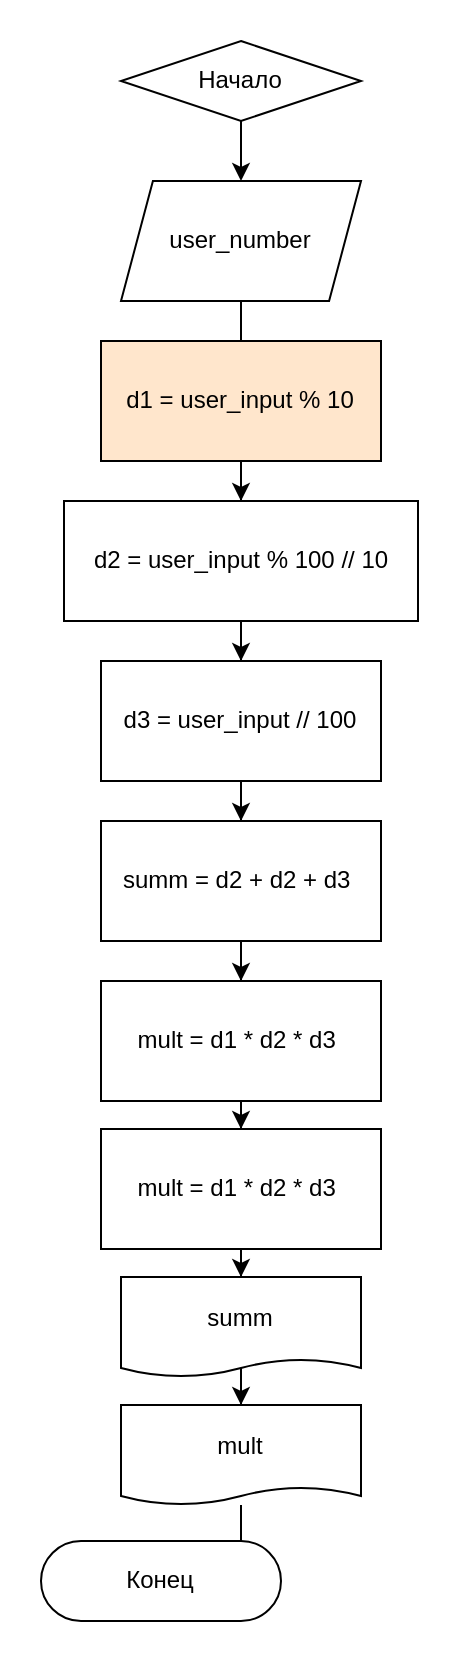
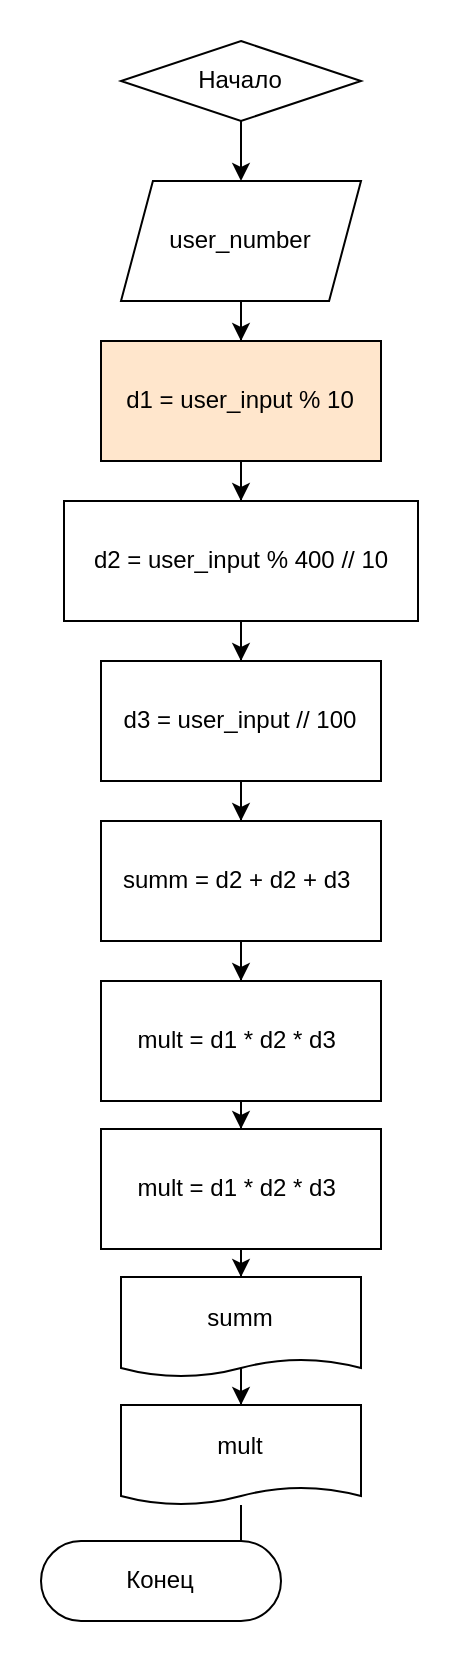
edge "user_number" -- "d1 = user_input % 10": arrowhead none -> classic
node "d2 = user_input % 100 // 10": label "d2 = user_input % 100 // 10" -> "d2 = user_input % 400 // 10"
